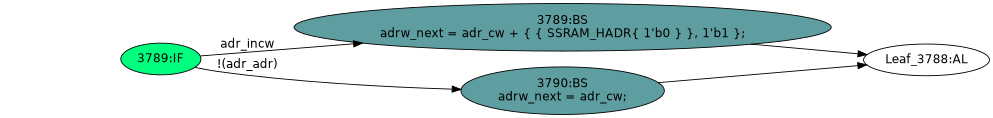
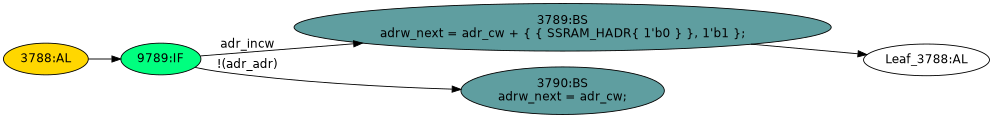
node "3788:AL": added
node "3789:IF": label "3789:IF" -> "9789:IF"
edge "3790:BS adrw_next = adr_cw;" -> "Leaf_3788:AL": removed
